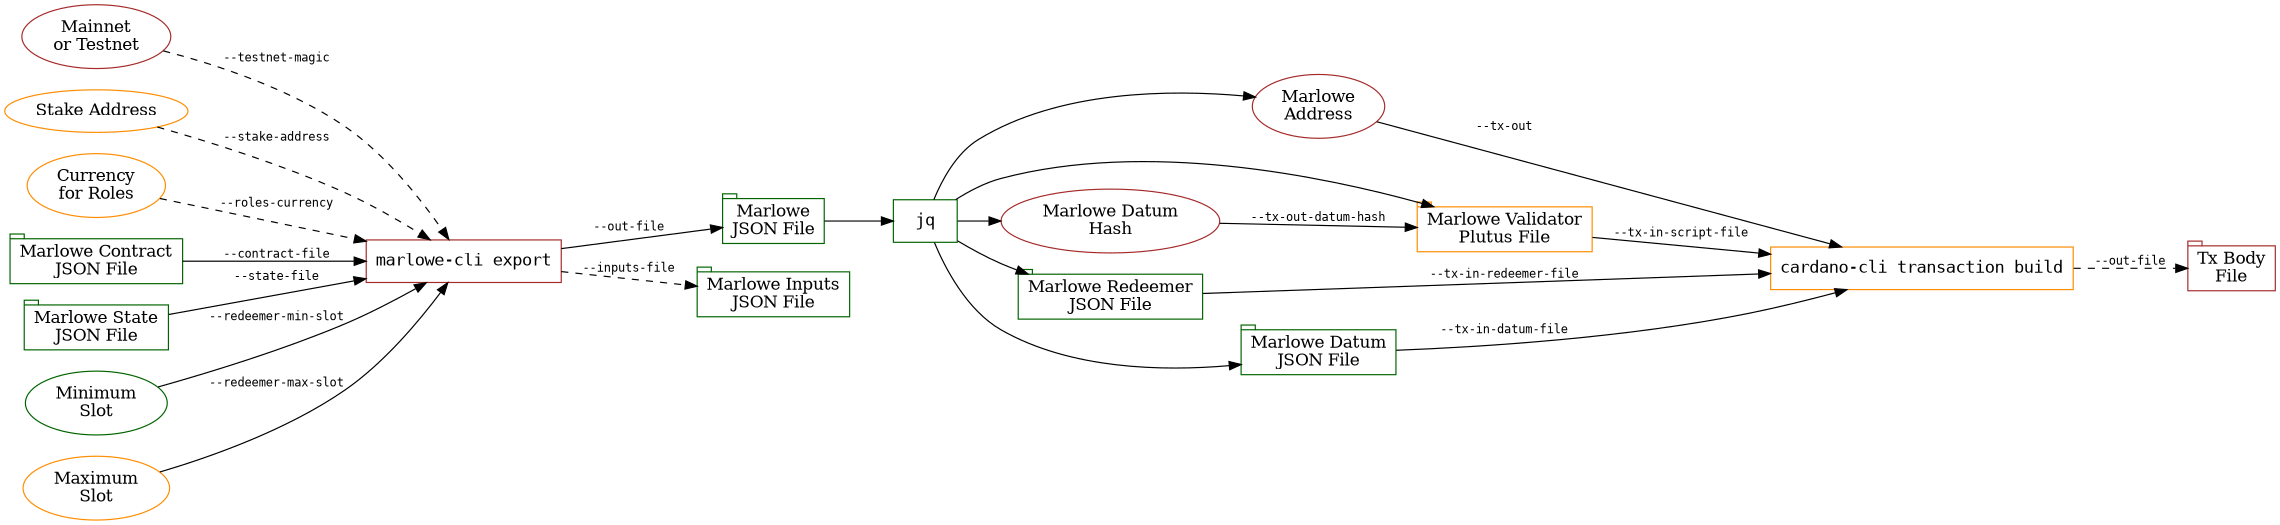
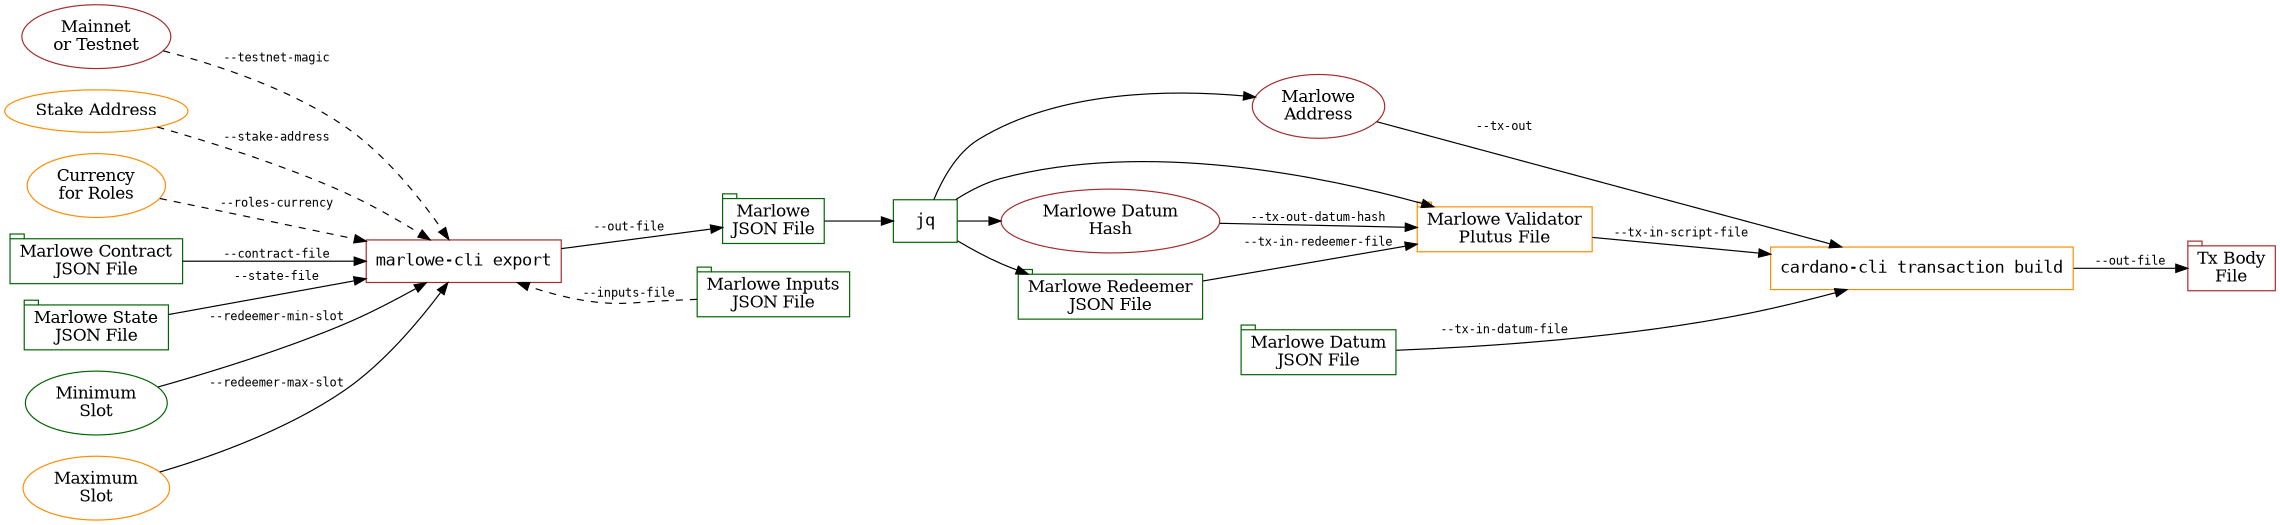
edge "cardano-cli transaction build" -> "Tx Body File": style dashed -> solid
edge "marlowe-cli export" -> "Marlowe Inputs JSON File": reversed
edge "Marlowe Redeemer JSON File" -> "cardano-cli transaction build": now "Marlowe Redeemer JSON File" -> "Marlowe Validator Plutus File"
edge "jq" -> "Marlowe Datum JSON File": removed
